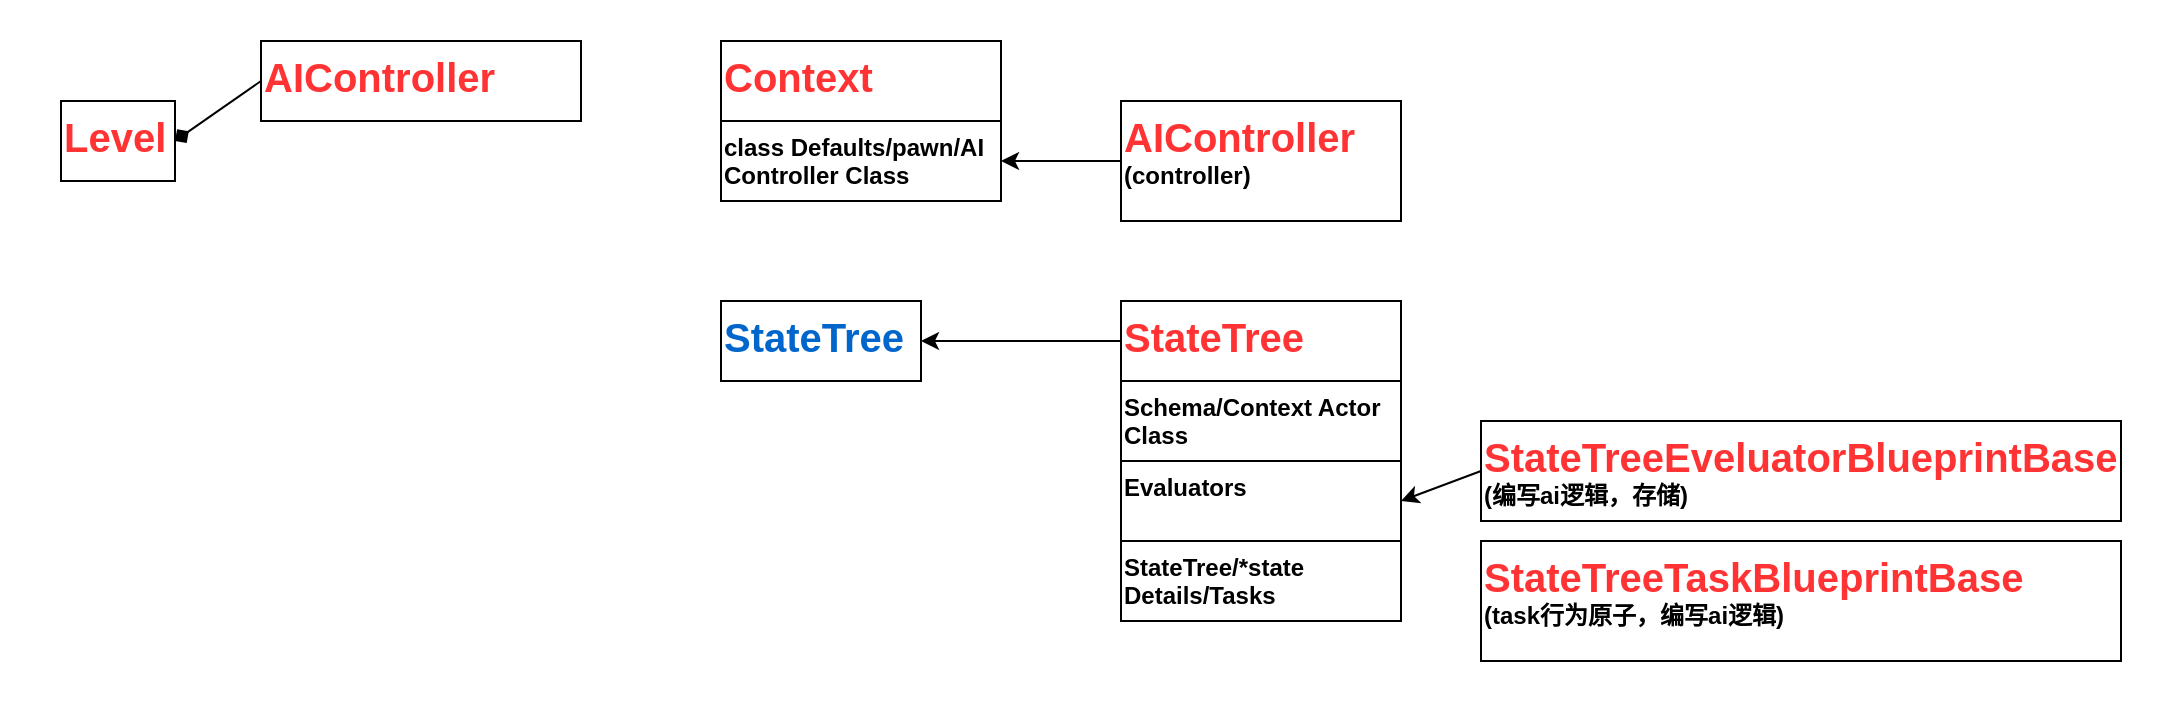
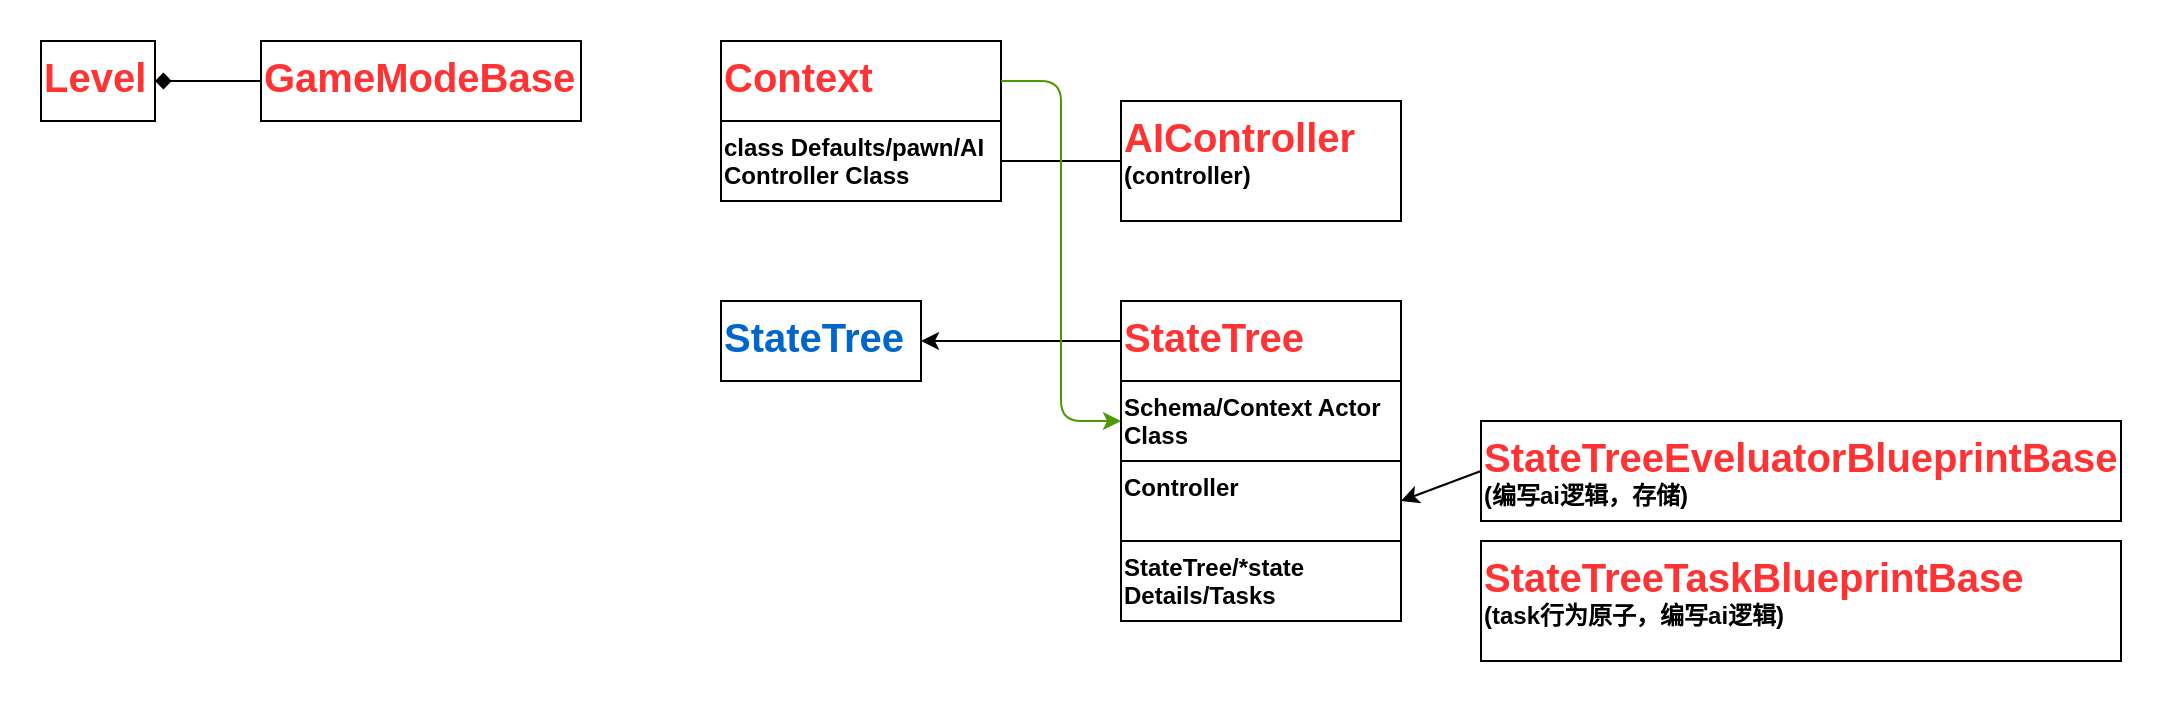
node "AIController": label "AIController" -> "GameModeBase"
node "Level": moved (118, 141) -> (98, 81)
edge "AIController (controller)" -> "class Defaults/pawn/AI Controller Class": arrowhead classic -> none
edge "Context" -> "Schema/Context Actor Class": added
node "Evaluators": label "Evaluators" -> "Controller"
